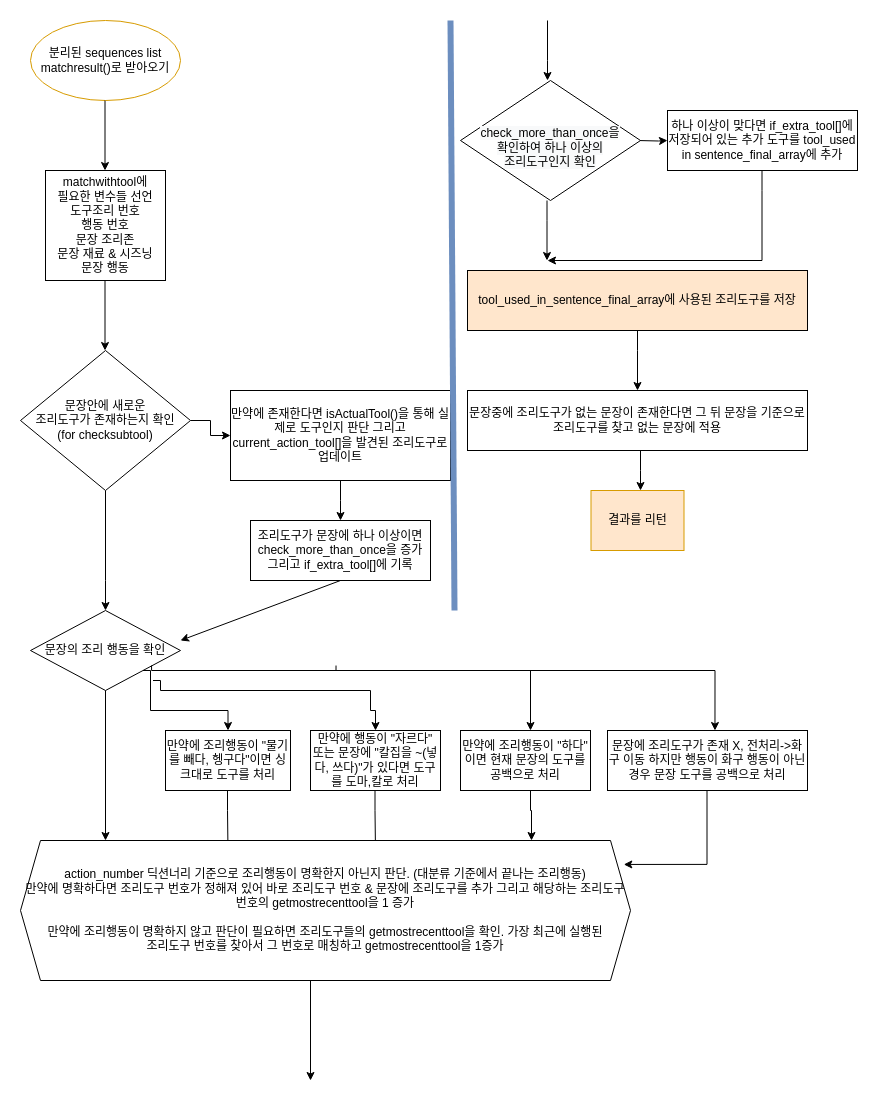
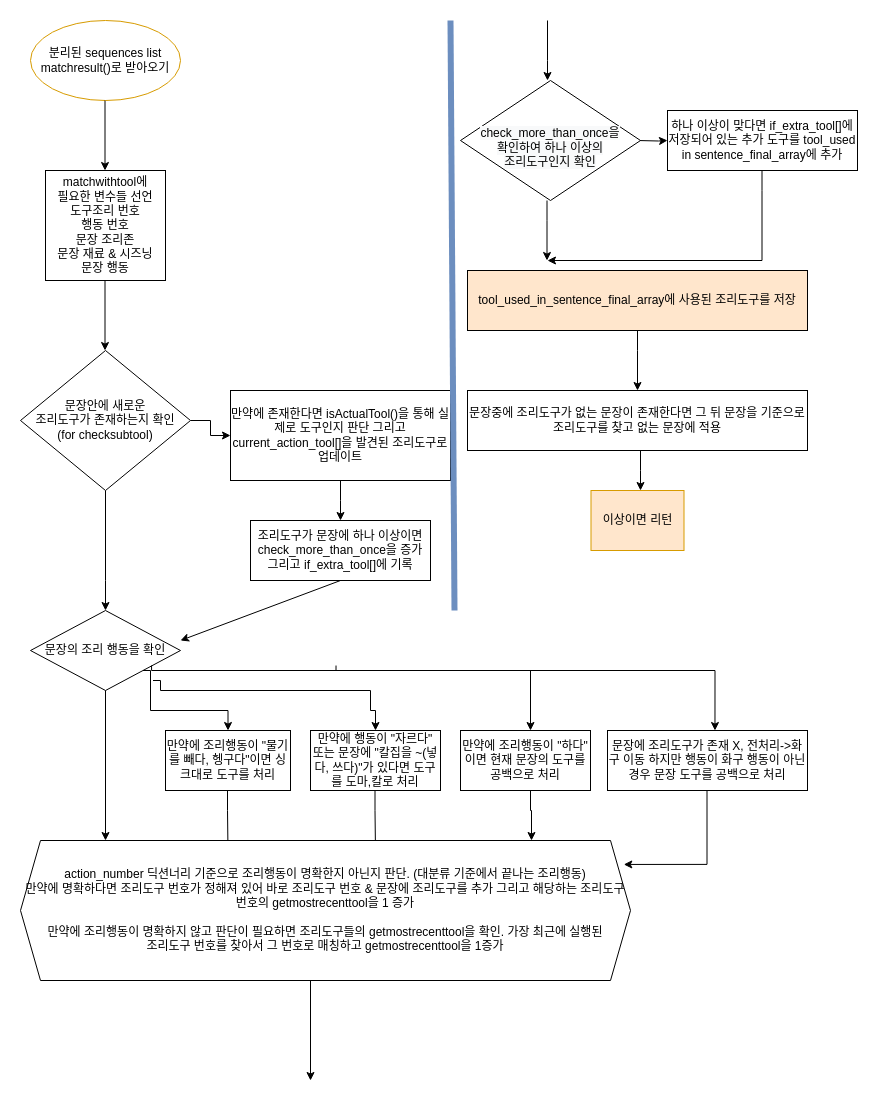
node "결과를 리턴": label "결과를 리턴" -> "이상이면 리턴"
